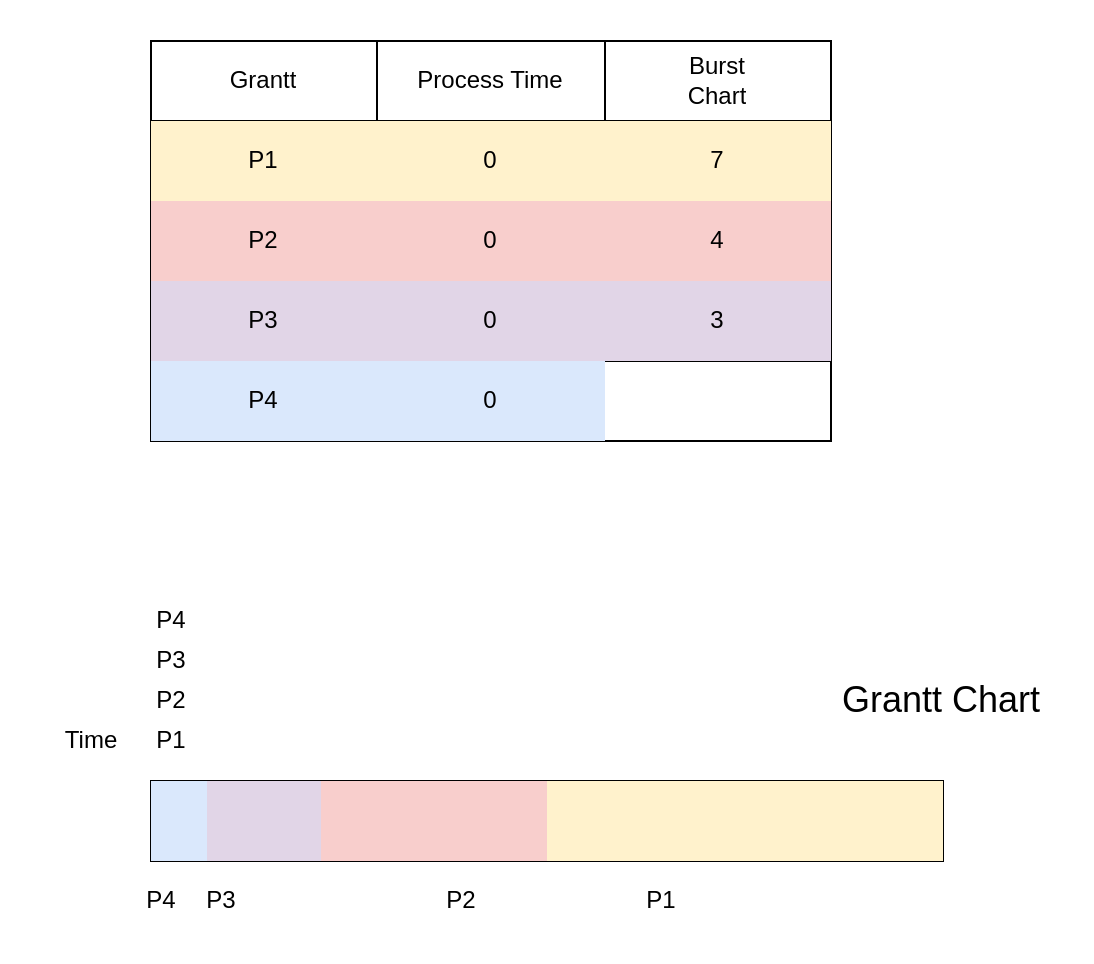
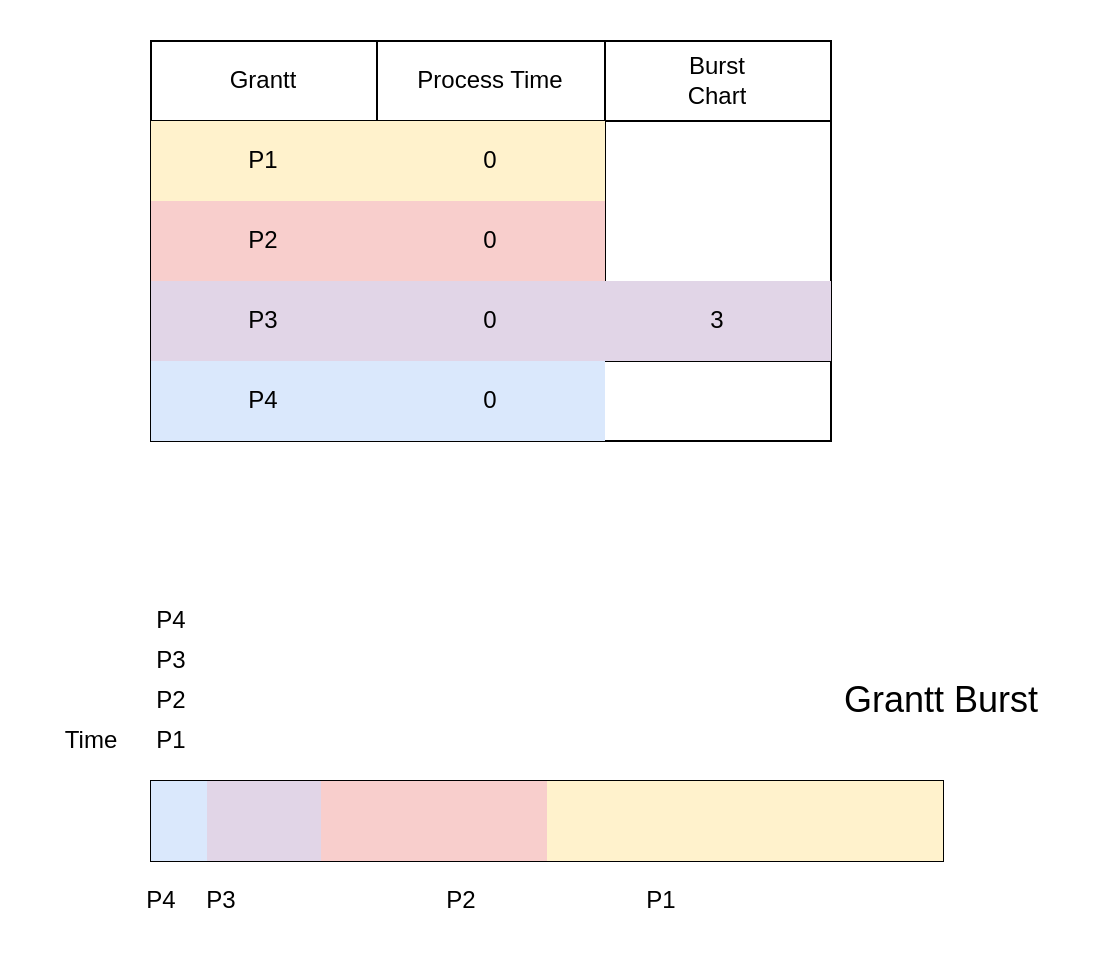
node "7": removed
node "4": removed
node "Grantt Chart": label "Grantt Chart" -> "Grantt Burst"
